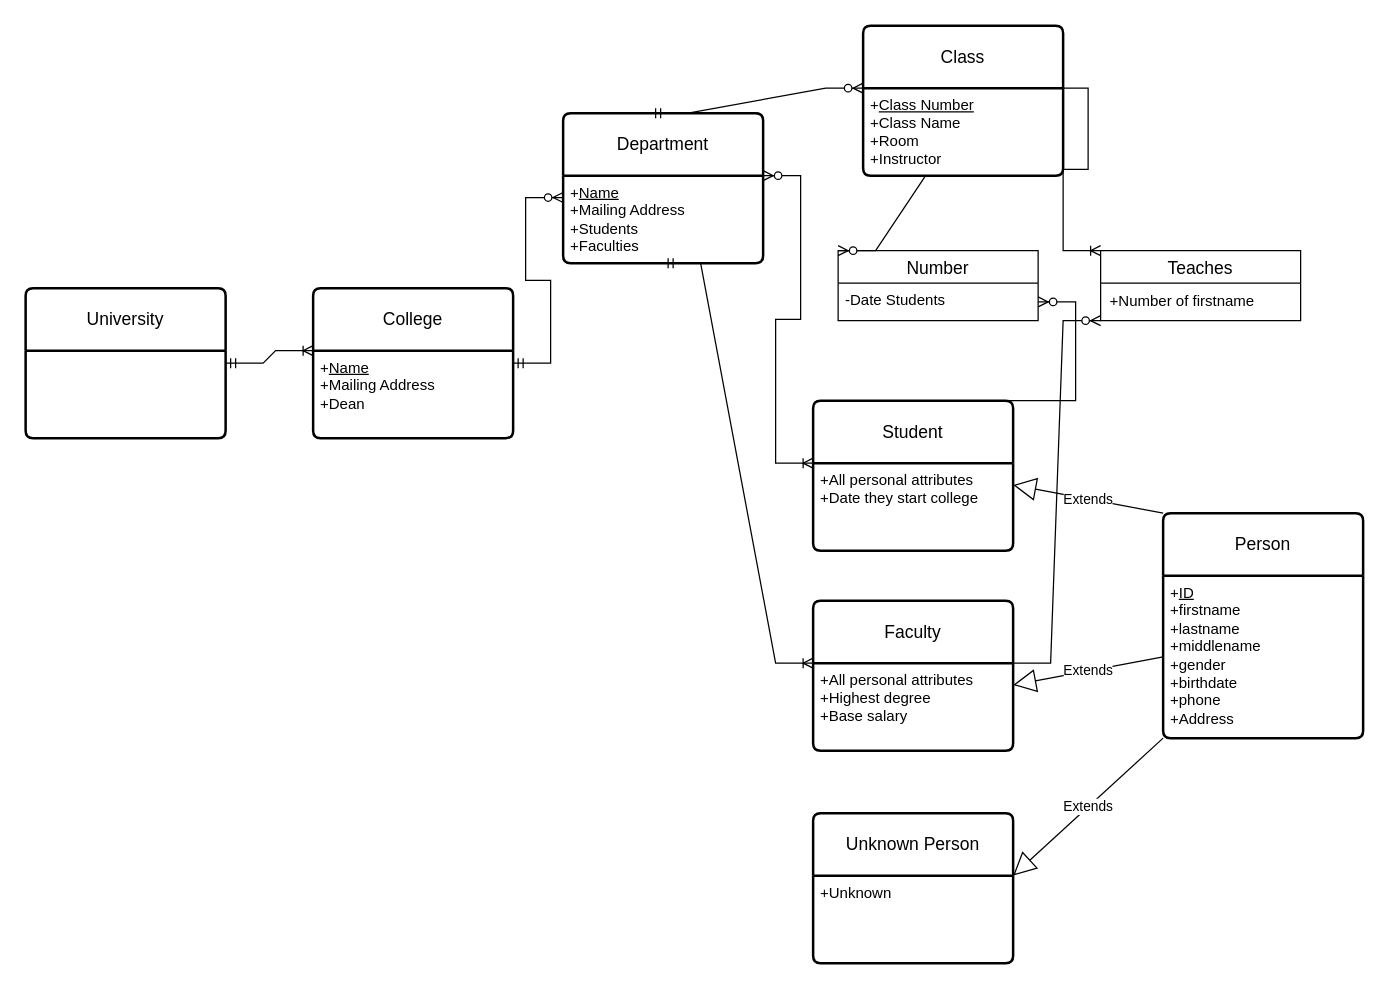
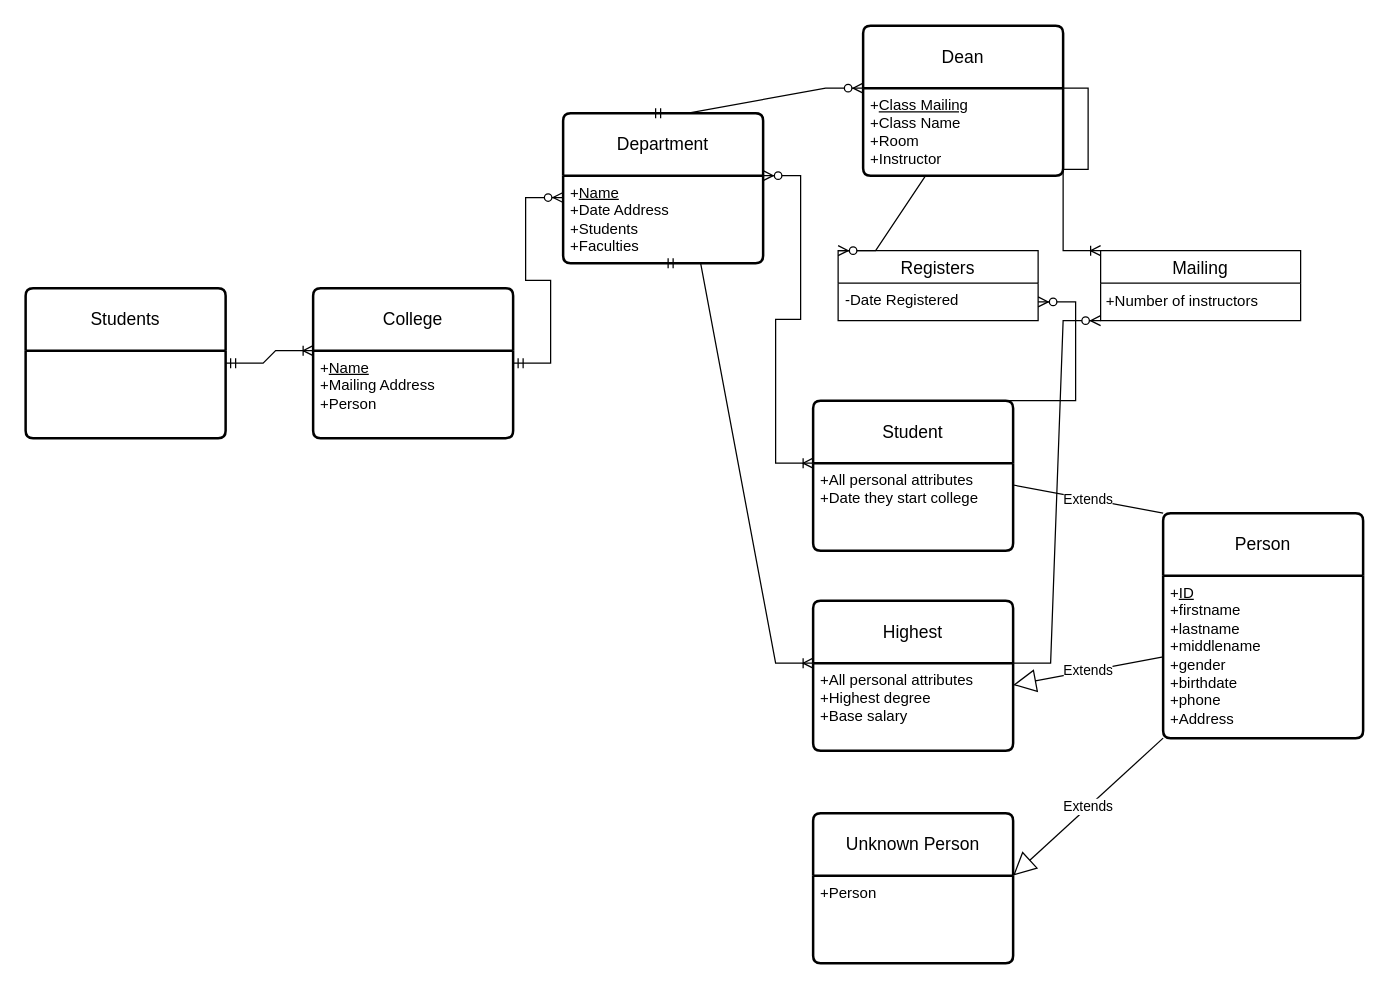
node "Class": label "Class" -> "Dean"
node "+Class Number +Class Name +Room +Instructor": label "+Class Number +Class Name +Room +Instructor" -> "+Class Mailing +Class Name +Room +Instructor"
node "+Name +Mailing Address +Students +Faculties": label "+Name +Mailing Address +Students +Faculties" -> "+Name +Date Address +Students +Faculties"
node "Number": label "Number" -> "Registers"
node "Teaches": label "Teaches" -> "Mailing"
node "-Date Students": label "-Date Students" -> "-Date Registered"
node "+Number of firstname": label "+Number of firstname" -> "+Number of instructors"
node "University": label "University" -> "Students"
node "+Name +Mailing Address +Dean": label "+Name +Mailing Address +Dean" -> "+Name +Mailing Address +Person"
edge "Person" -> "+All personal attributes +Date they start college": arrowhead block -> none
node "Faculty": label "Faculty" -> "Highest"
node "+Unknown": label "+Unknown" -> "+Person"
